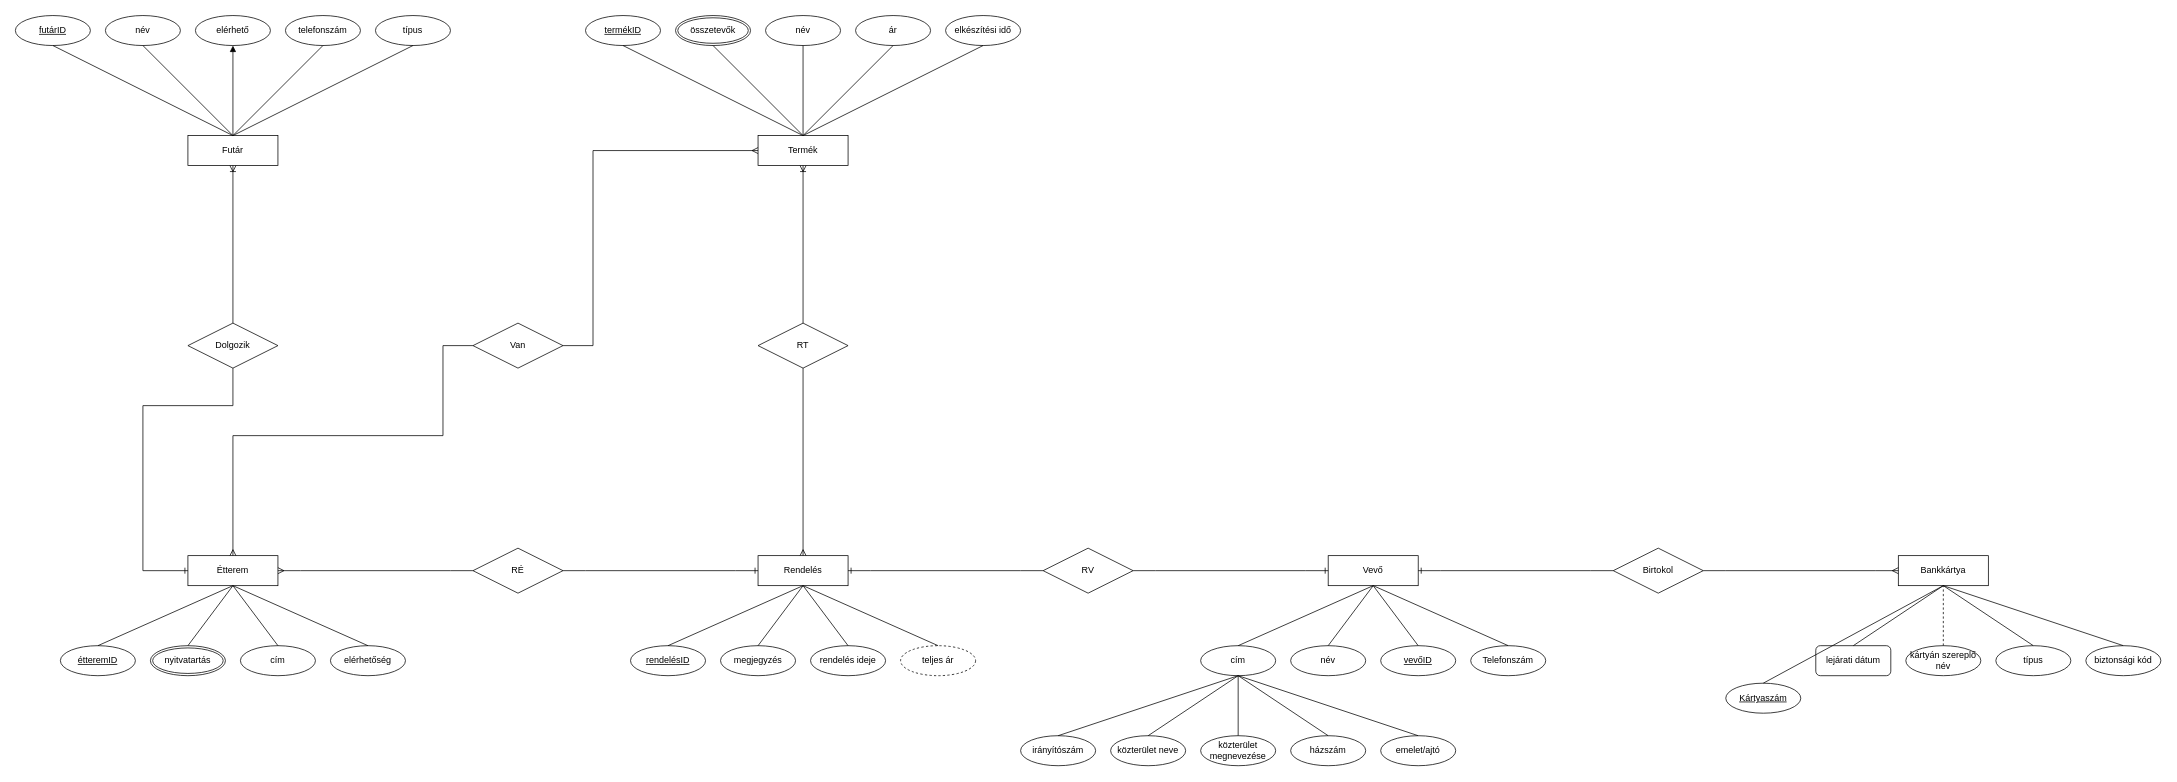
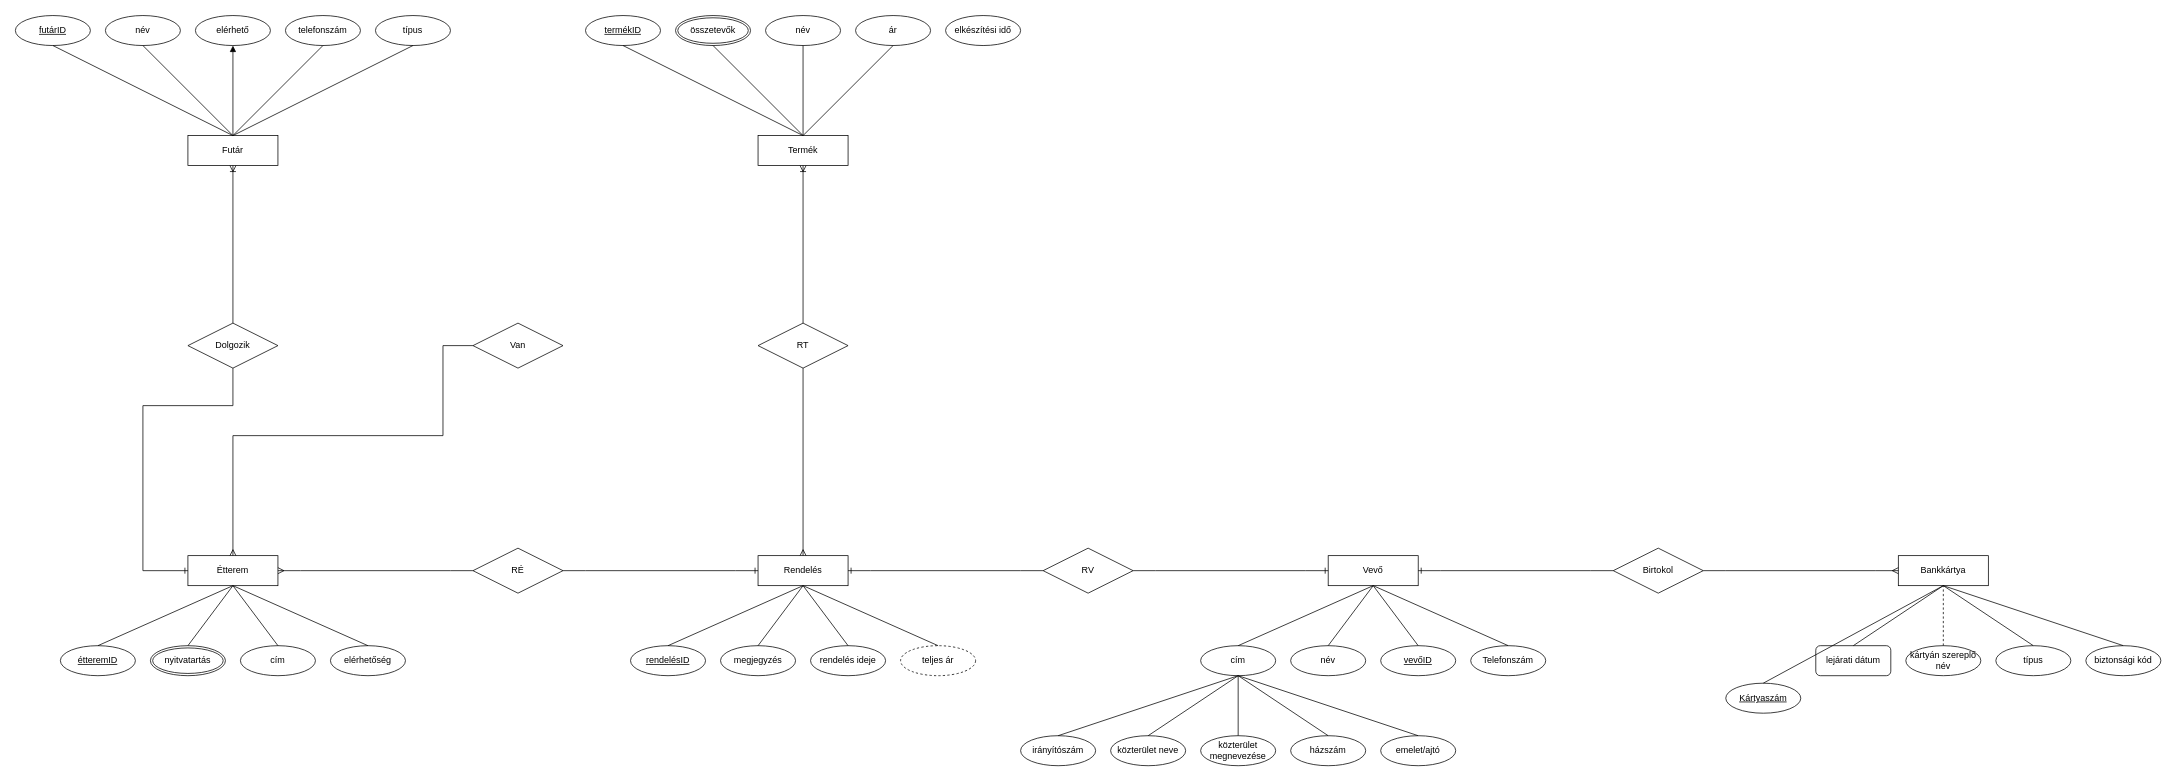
edge "elkészítési idő" -- "Termék": removed
edge "Van" -> "Termék": removed
